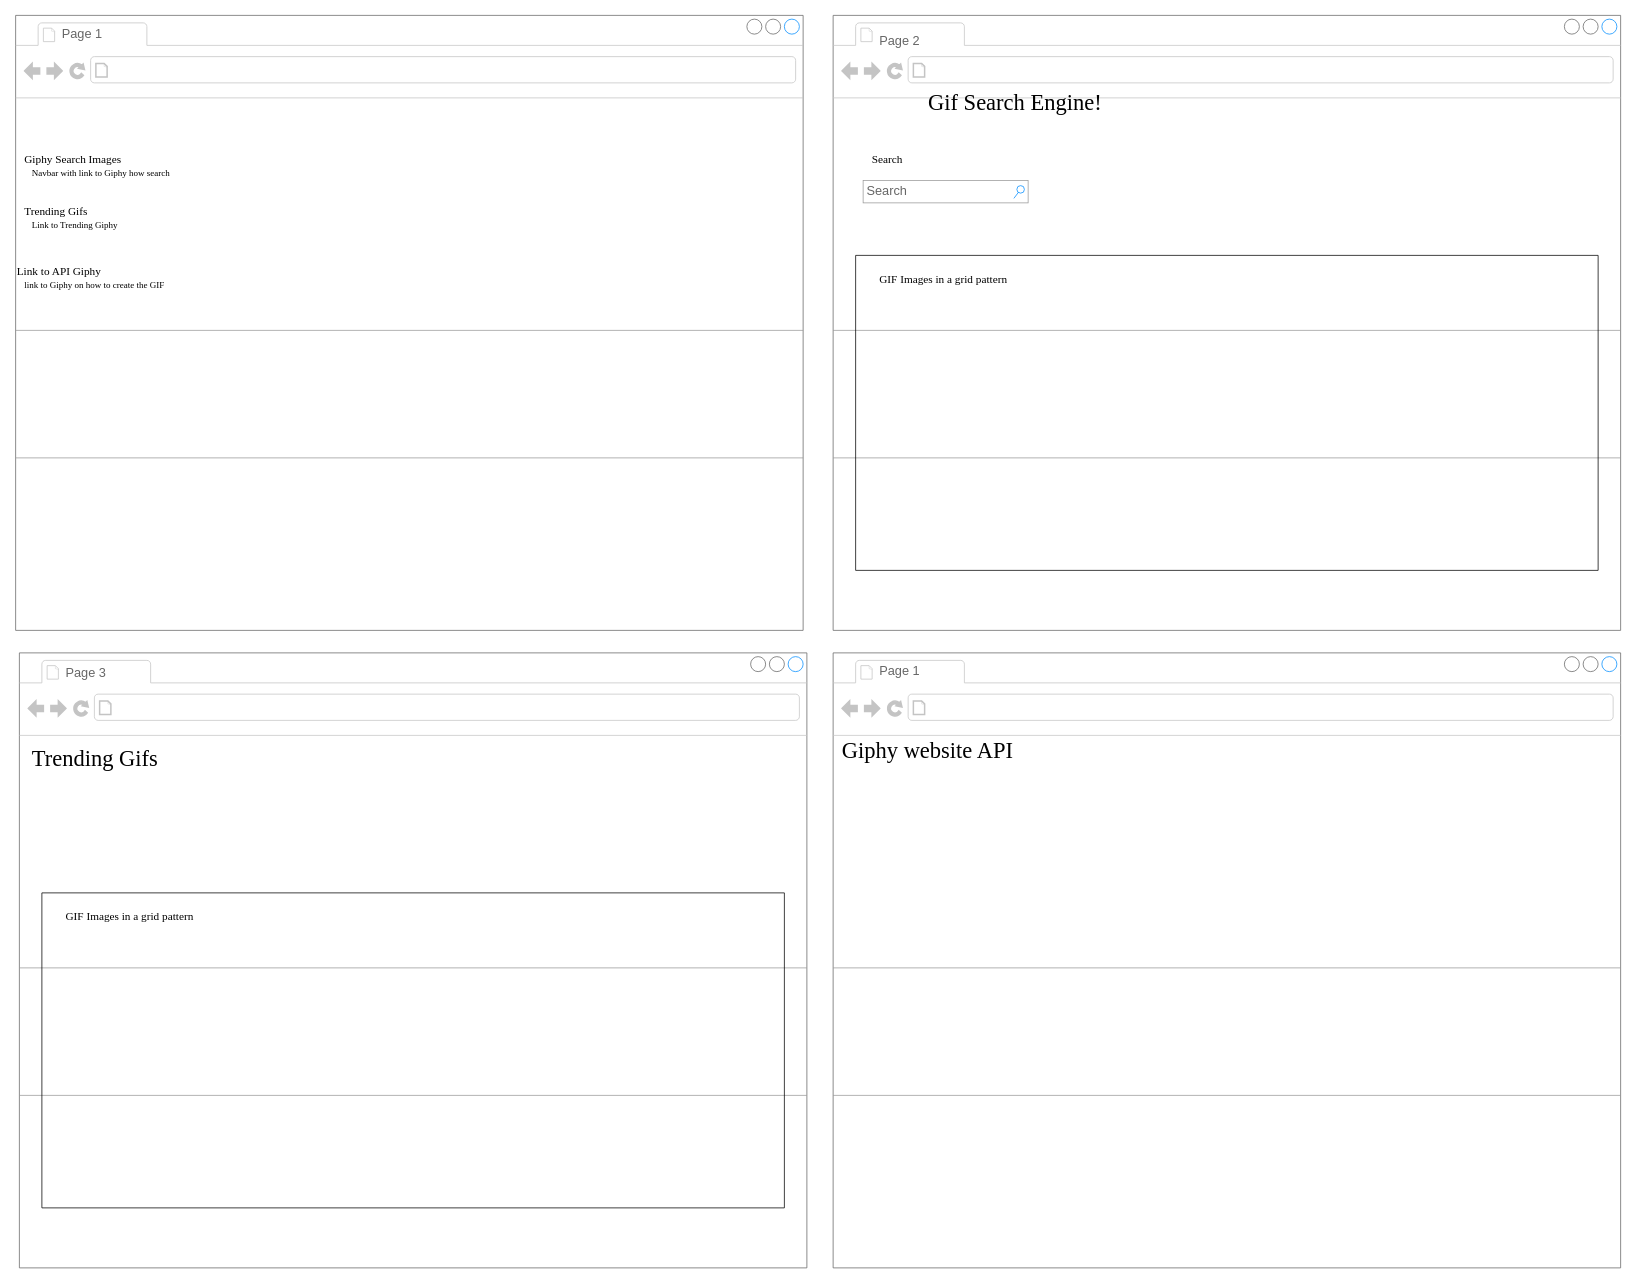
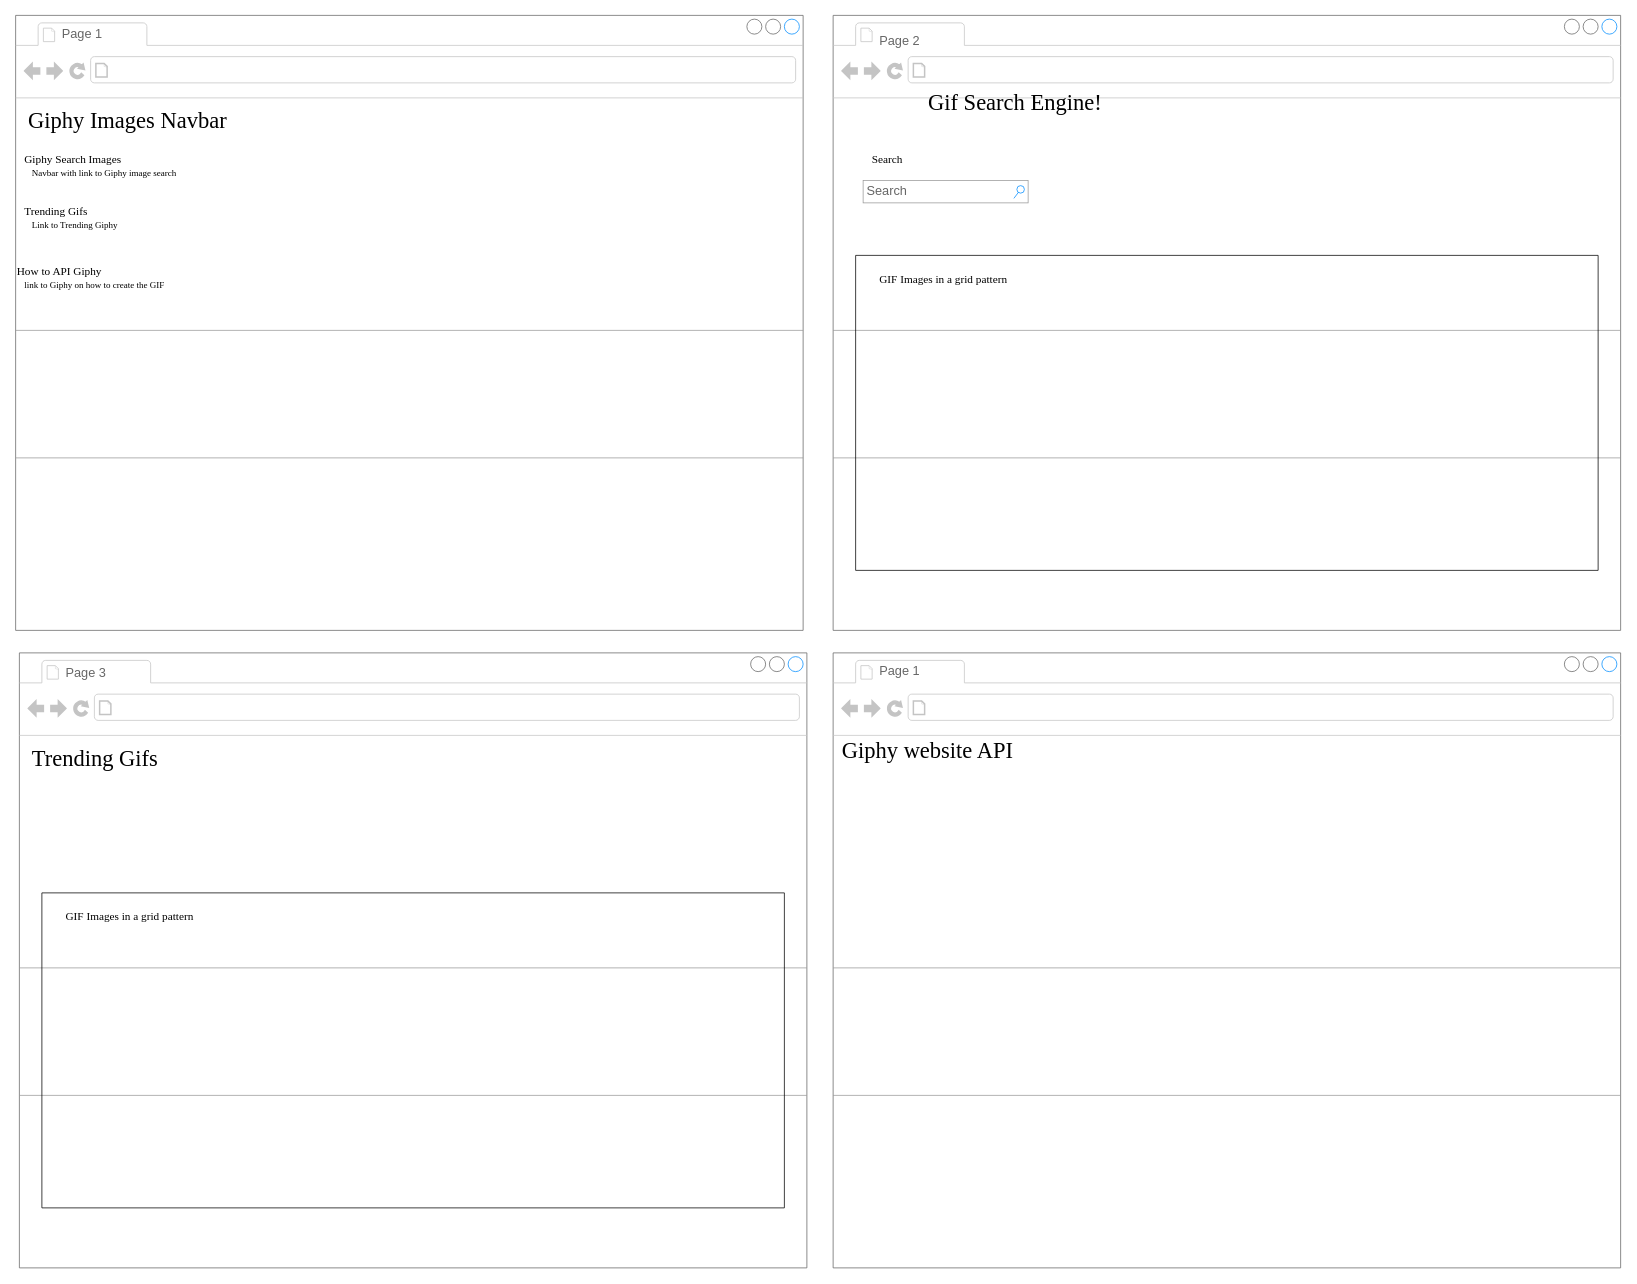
node "Giphy Images Navbar": added
node "Navbar with link to Giphy how search": label "Navbar with link to Giphy how search" -> "Navbar with link to Giphy image search"
node "Link to API Giphy": label "Link to API Giphy" -> "How to API Giphy"
